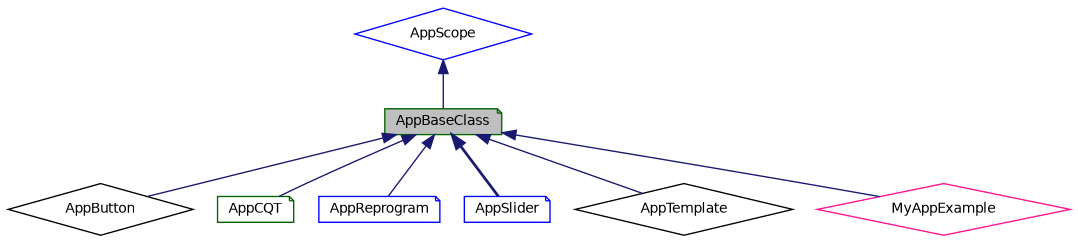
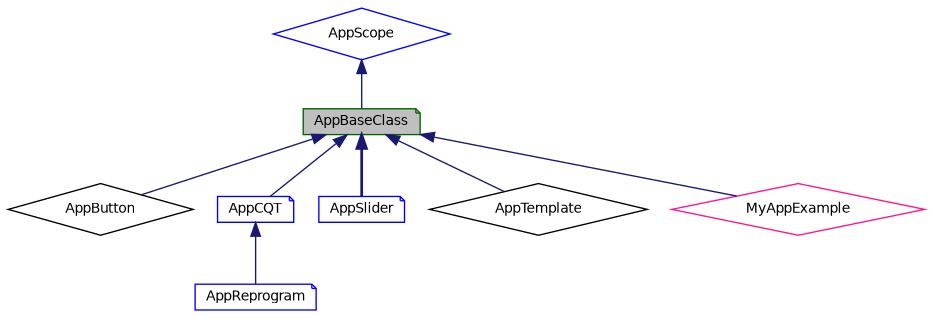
edge "AppReprogram" -> "AppBaseClass": now "AppReprogram" -> "AppCQT"
node "AppCQT": color darkgreen -> blue
